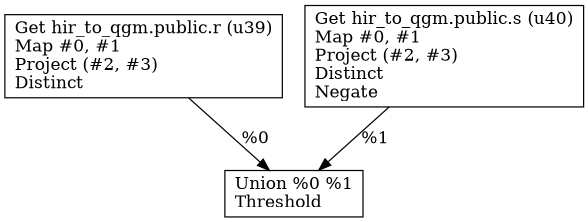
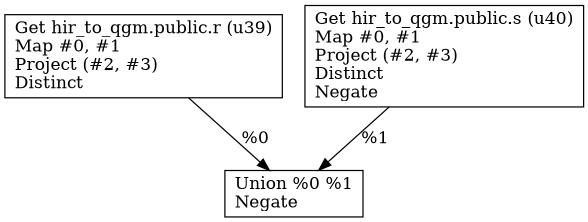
node "Union %0 %1 Threshold": label "Union %0 %1 Threshold" -> "Union %0 %1 Negate"
